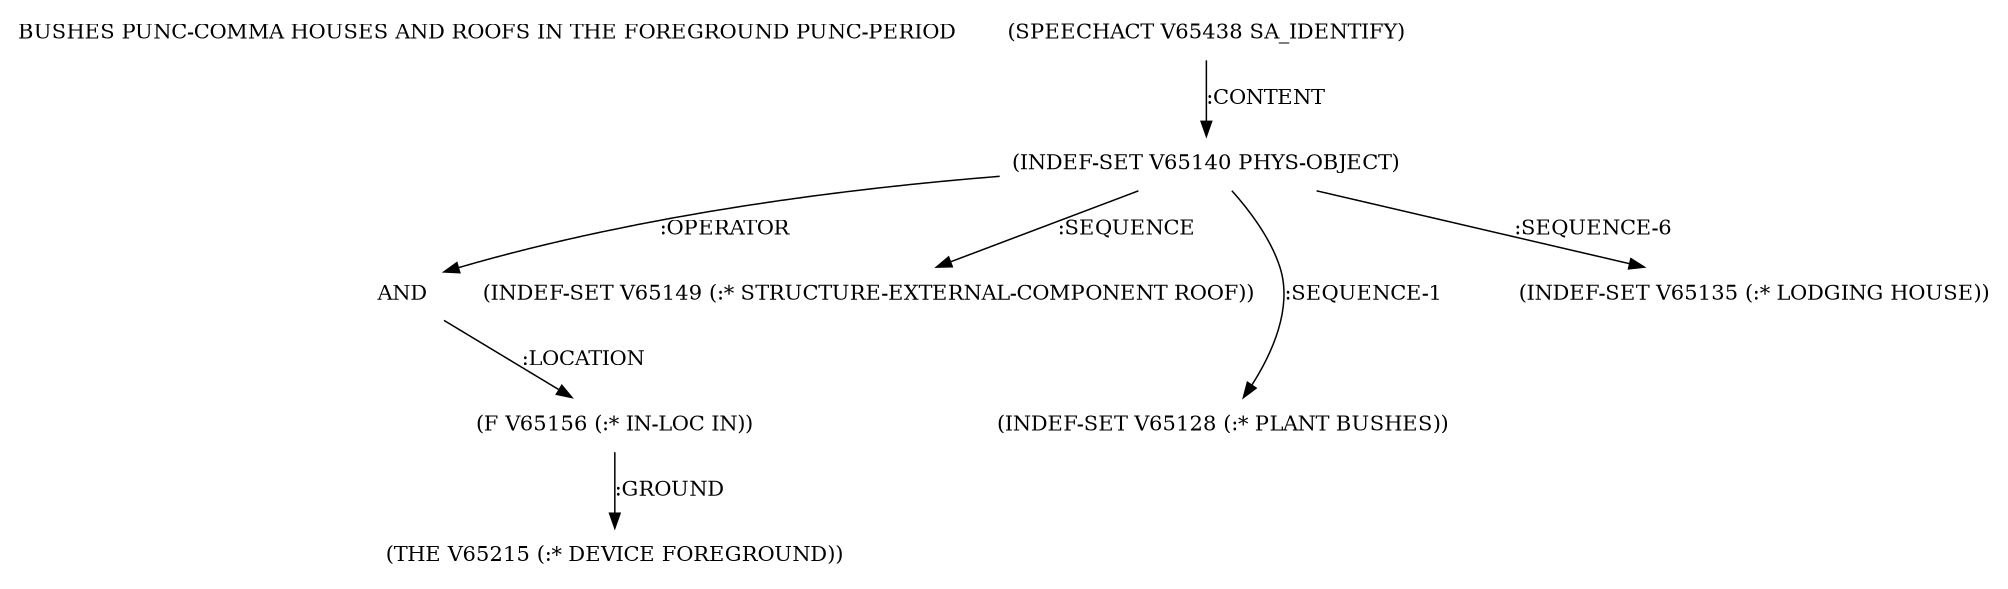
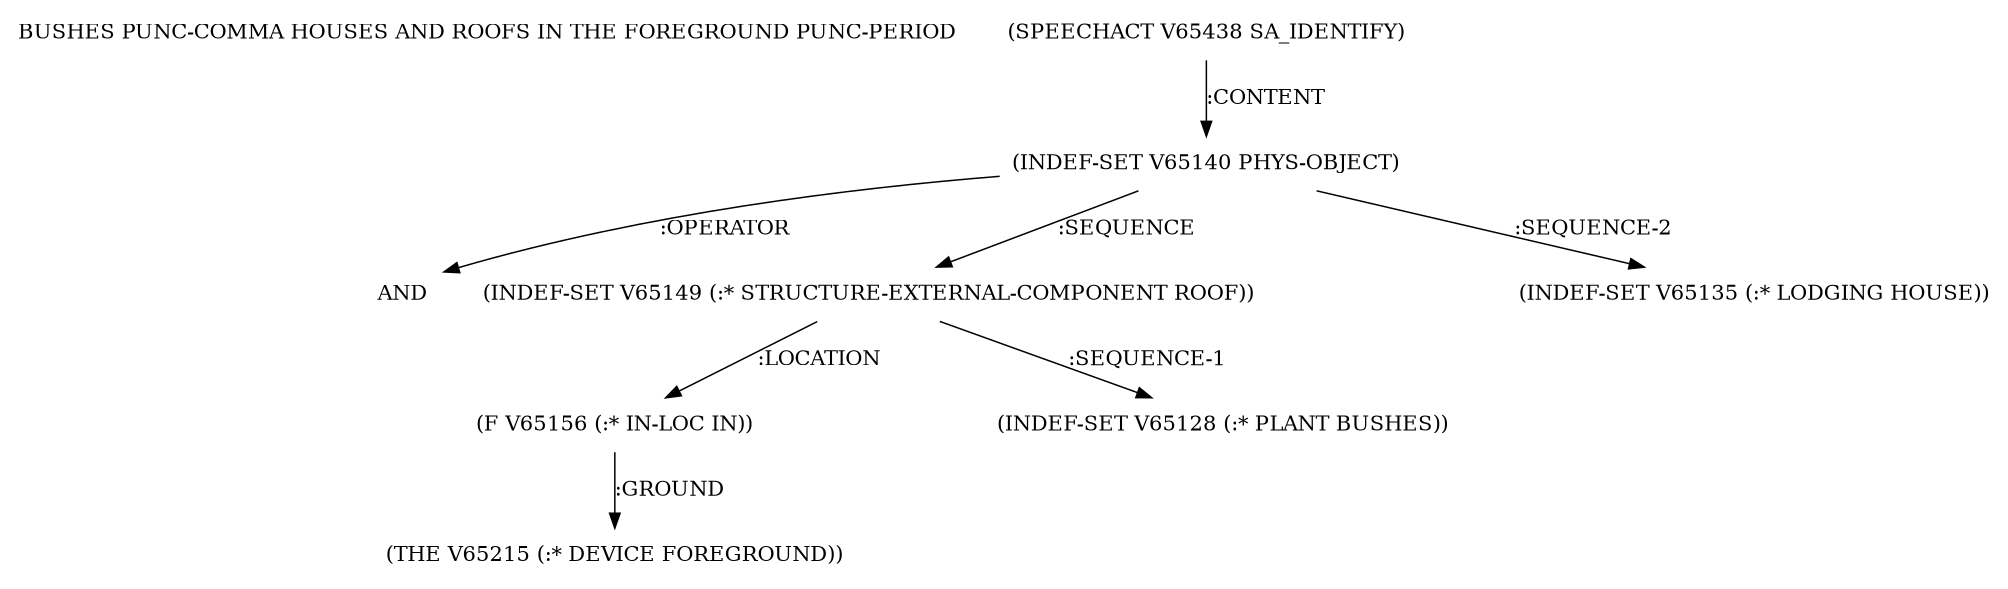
edge "(INDEF-SET V65140 PHYS-OBJECT)" -> "(INDEF-SET V65135 (:* LODGING HOUSE))": label ":SEQUENCE-6" -> ":SEQUENCE-2"
edge "(INDEF-SET V65140 PHYS-OBJECT)" -> "(INDEF-SET V65128 (:* PLANT BUSHES))": now "(INDEF-SET V65149 (:* STRUCTURE-EXTERNAL-COMPONENT ROOF))" -> "(INDEF-SET V65128 (:* PLANT BUSHES))"
edge "AND" -> "(F V65156 (:* IN-LOC IN))": now "(INDEF-SET V65149 (:* STRUCTURE-EXTERNAL-COMPONENT ROOF))" -> "(F V65156 (:* IN-LOC IN))"
